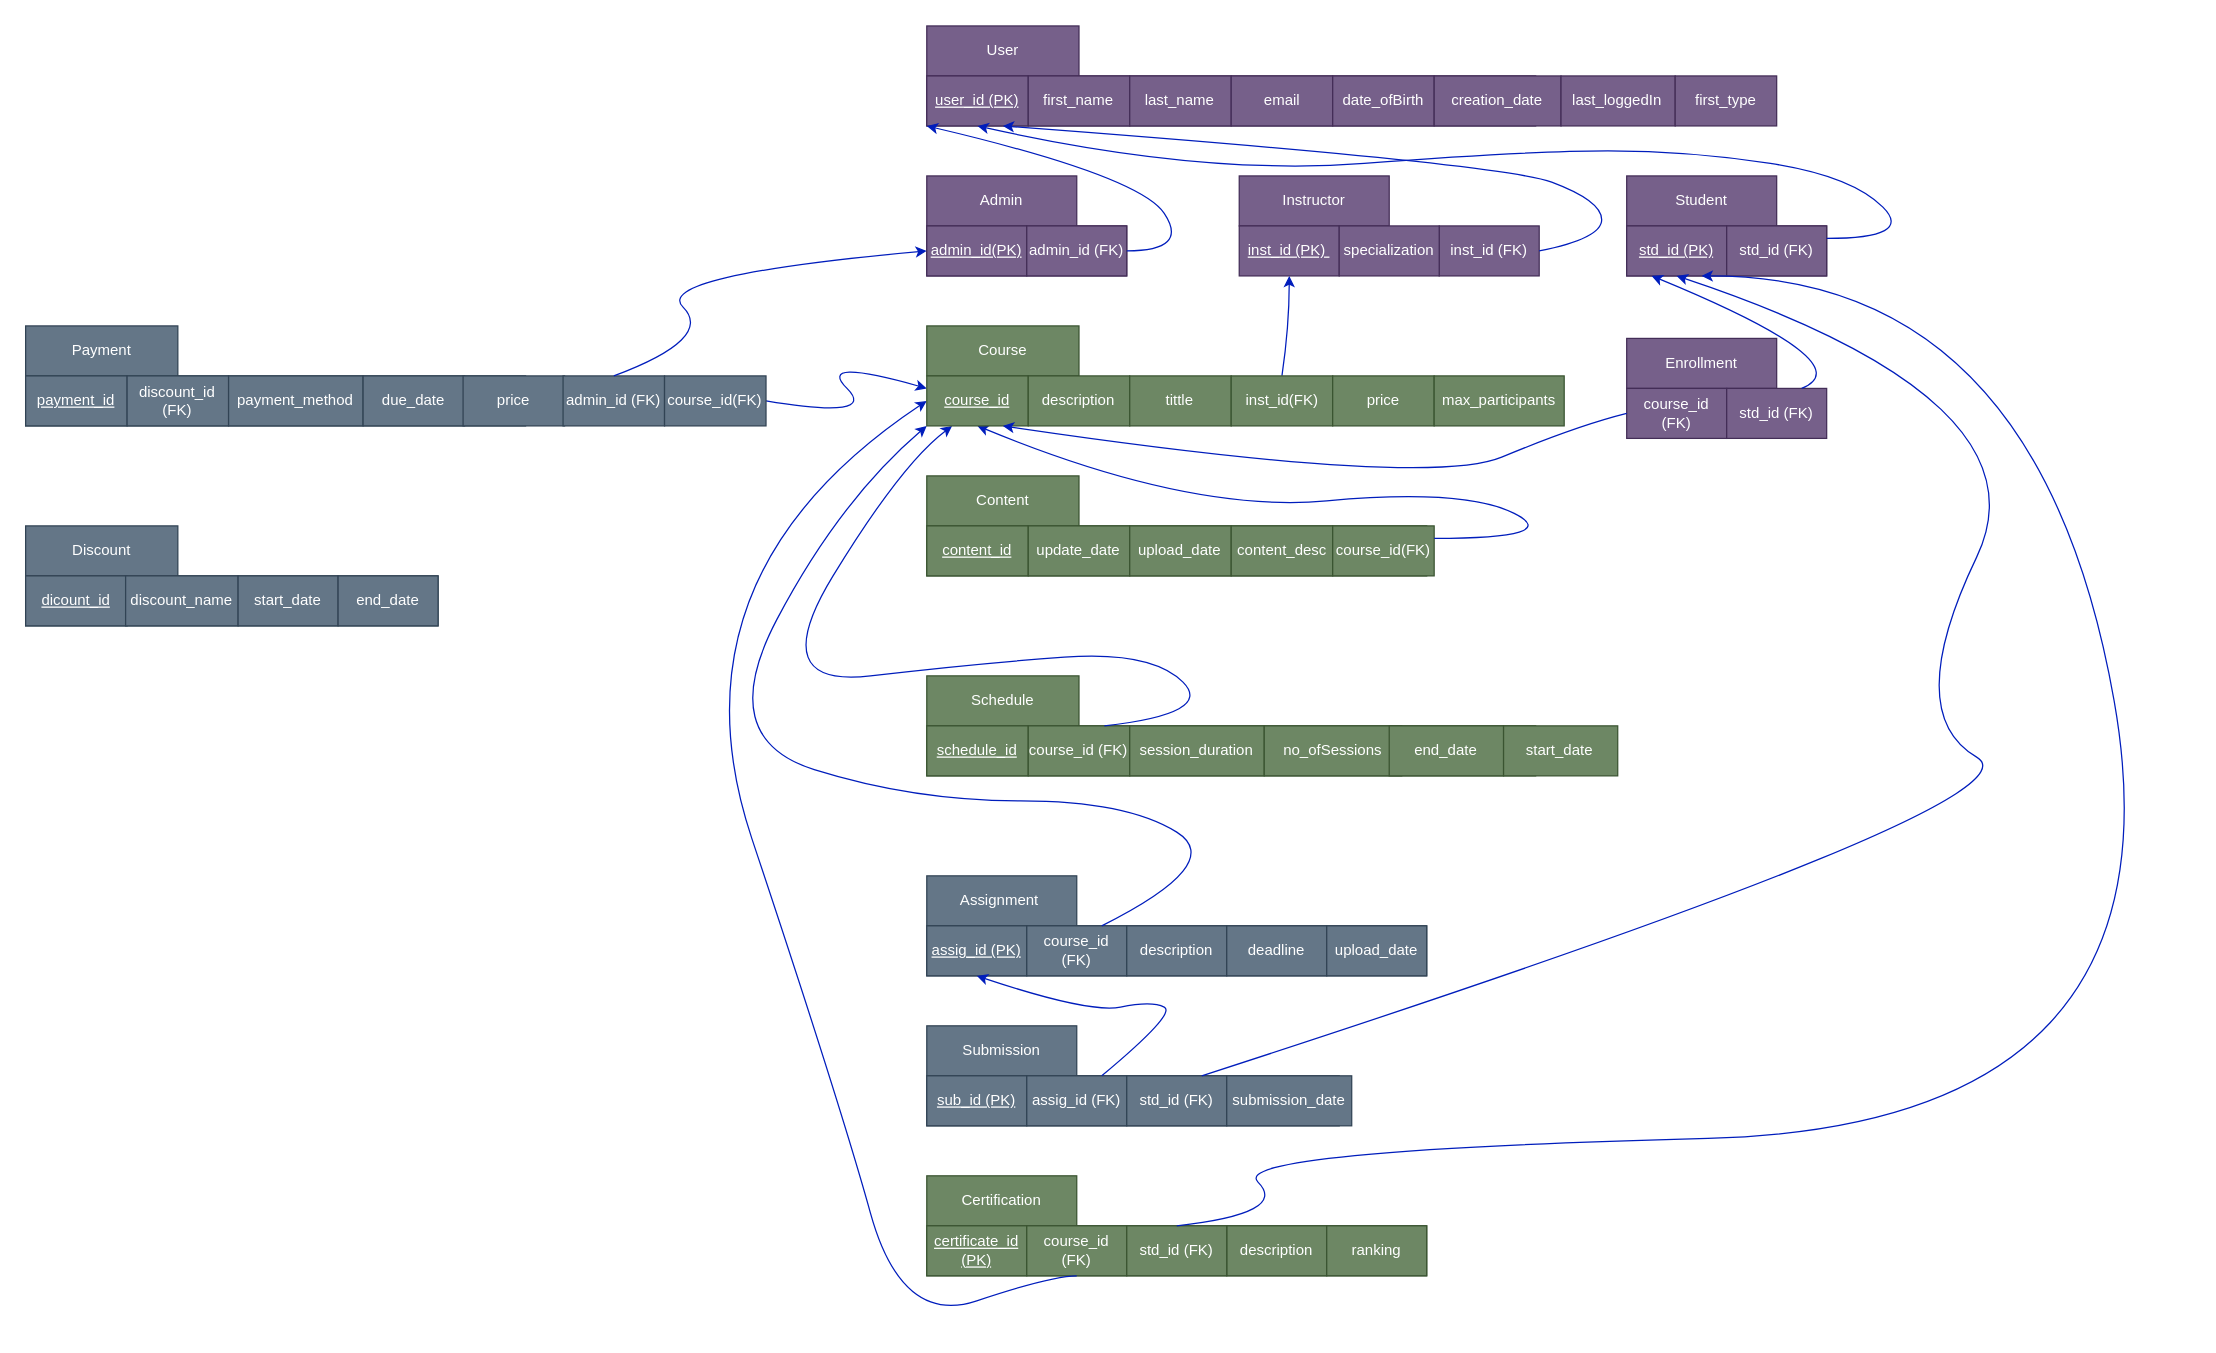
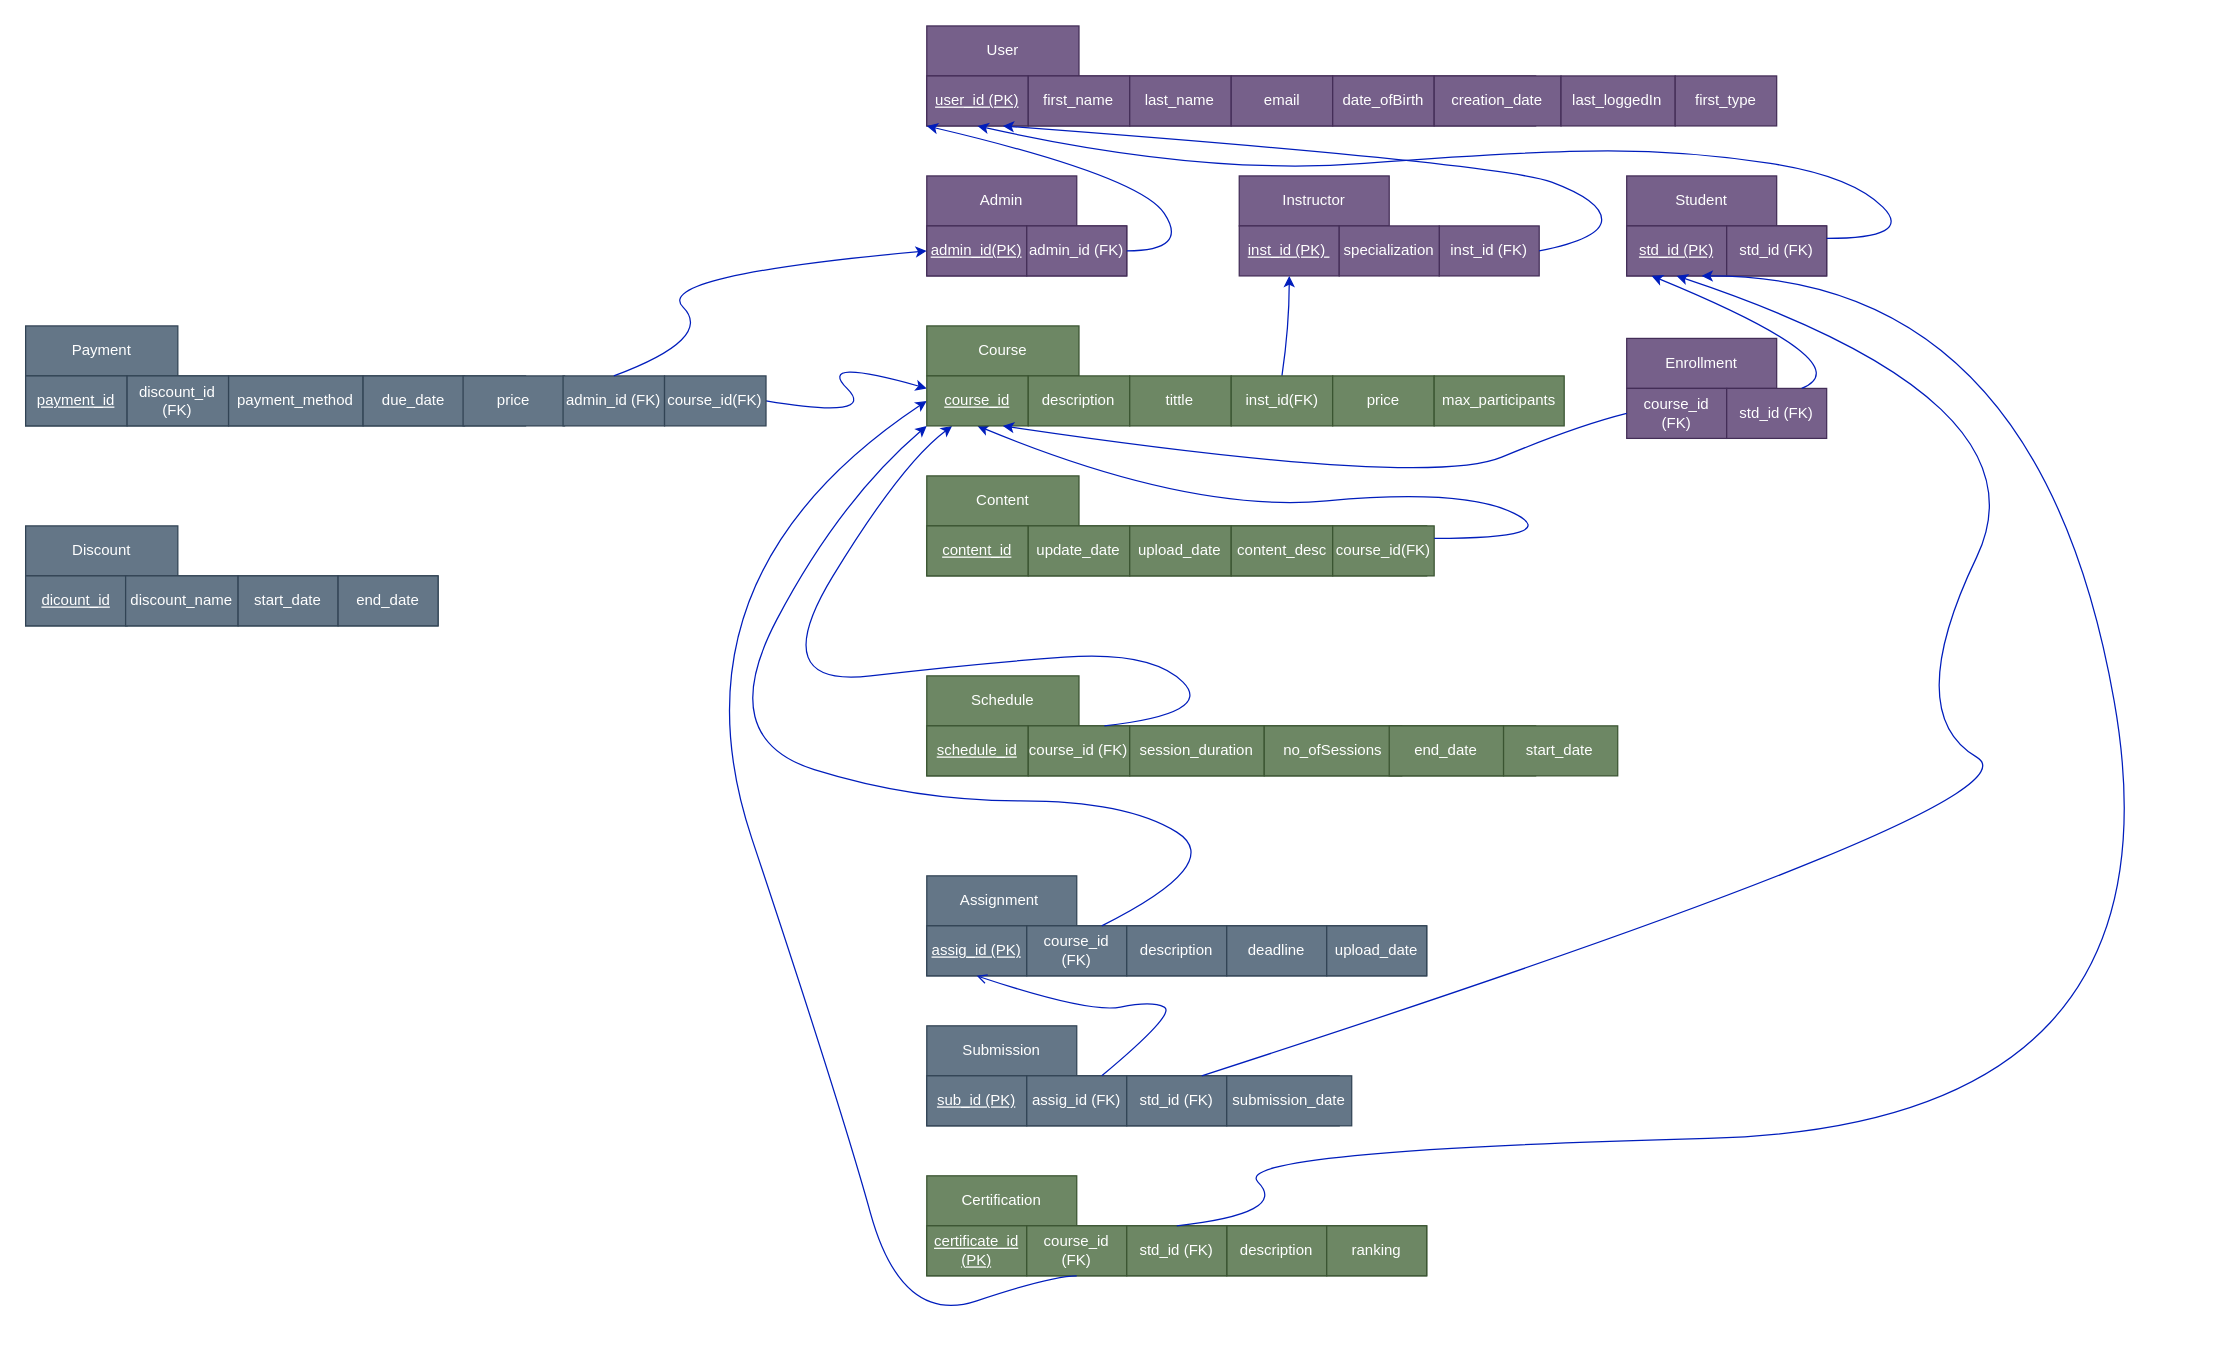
edge "assig_id (FK)" -> "assig_id (PK)": arrowhead classic -> open
